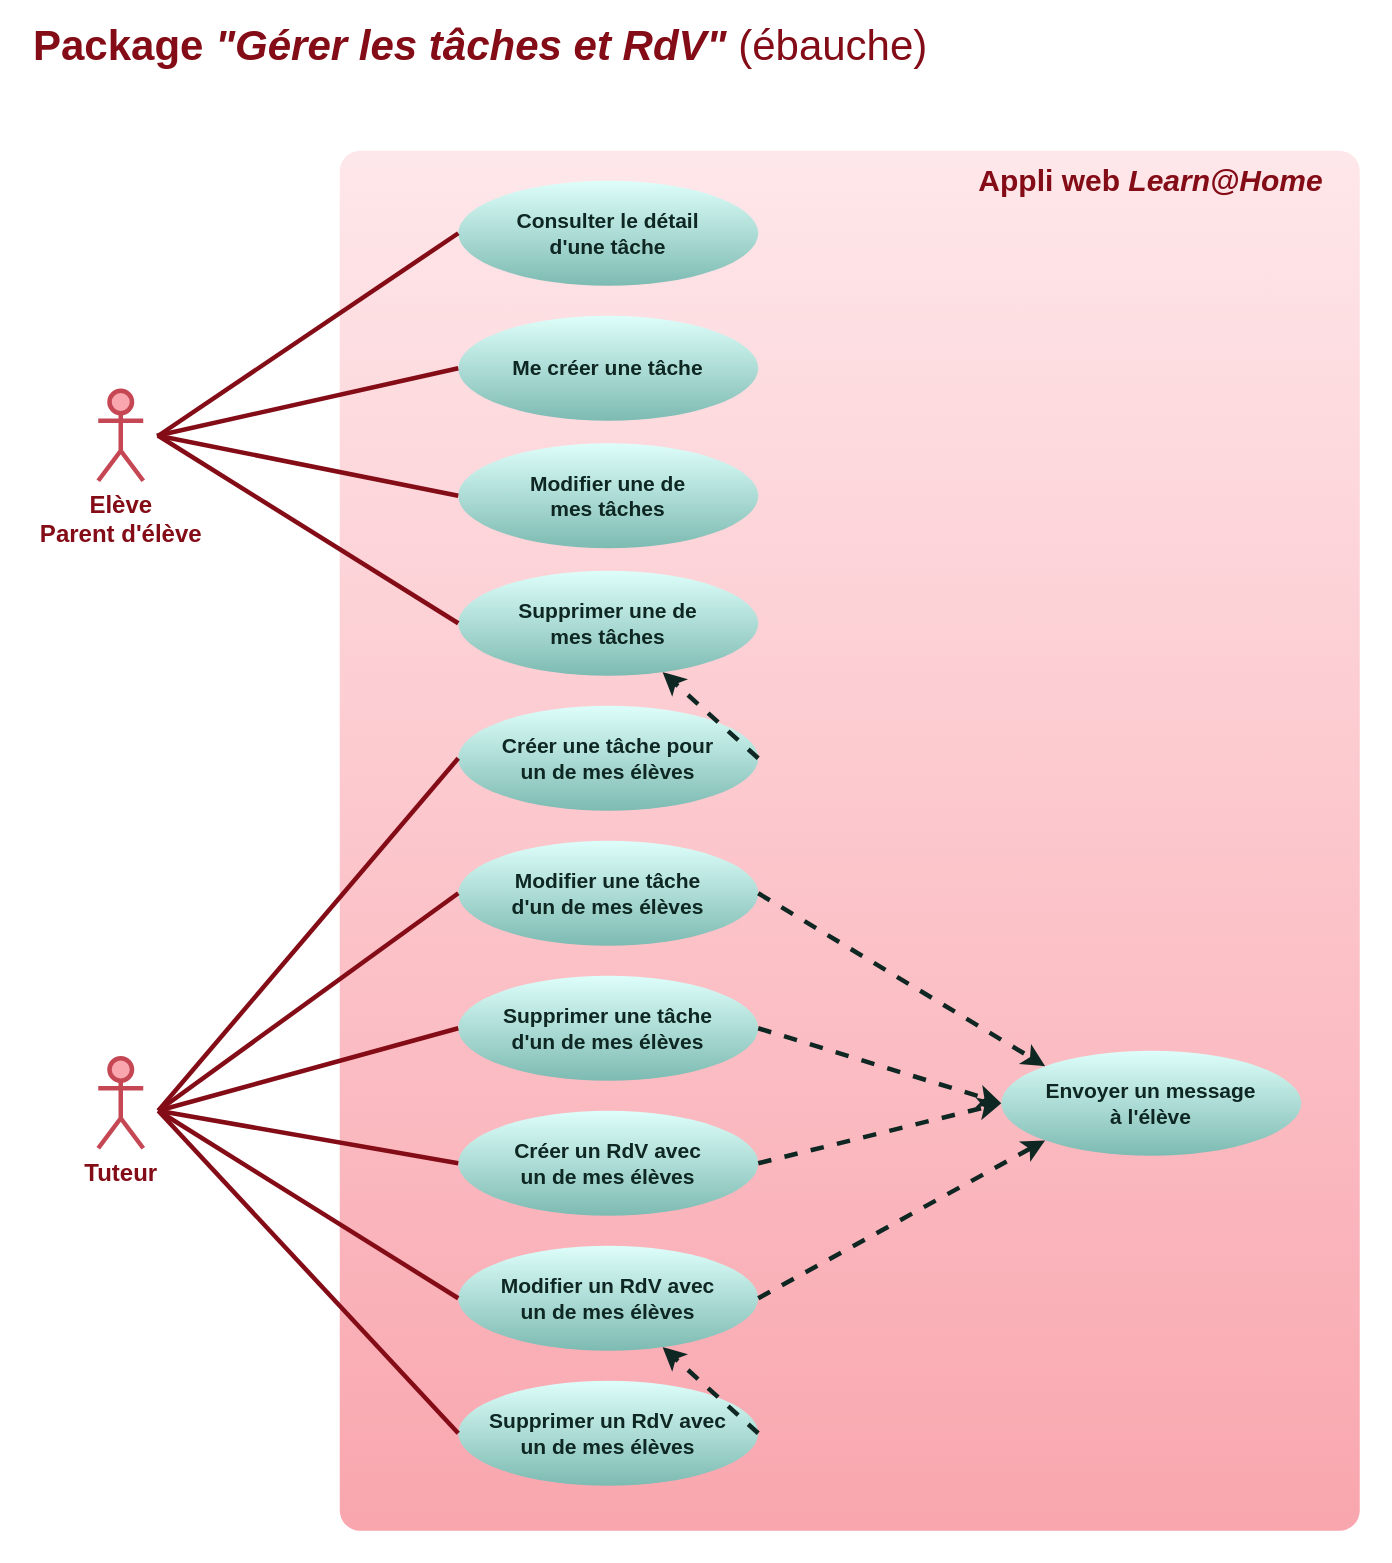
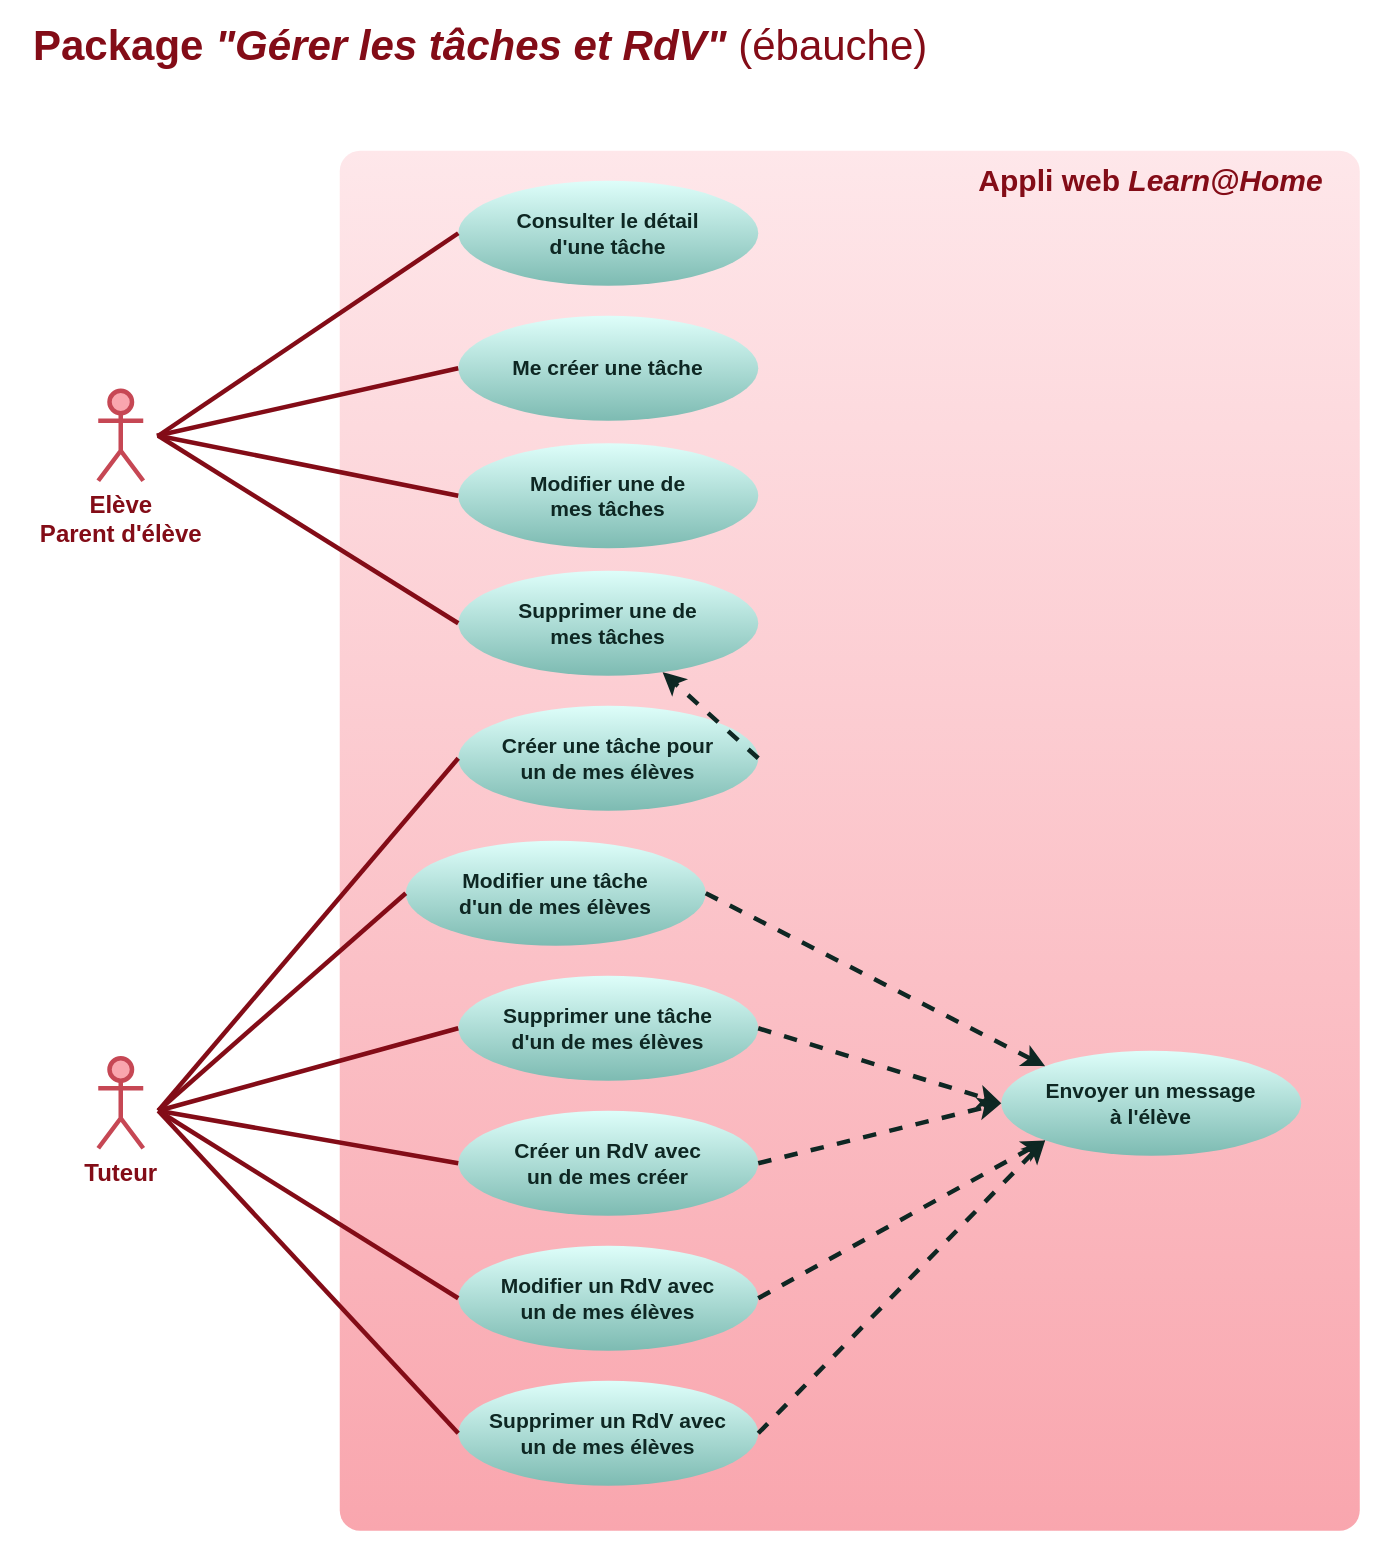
node "Modifier une tâche d'un de mes élèves": moved (608, 893) -> (556, 893)
node "Créer un RdV avec un de mes élèves": label "Créer un RdV avec un de mes élèves" -> "Créer un RdV avec un de mes créer"
edge "Supprimer un RdV avec un de mes élèves" -> "Modifier un RdV avec un de mes élèves": now "Supprimer un RdV avec un de mes élèves" -> "Envoyer un message à l'élève"
